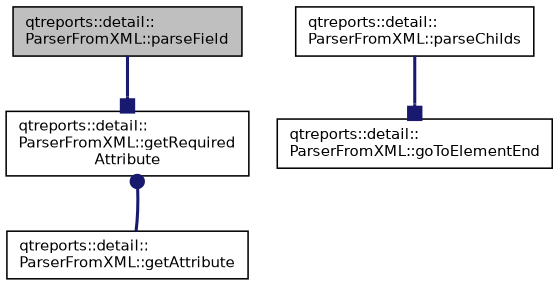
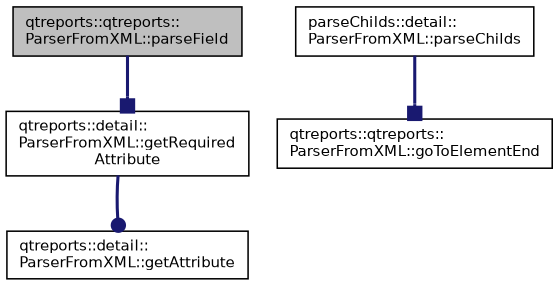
node "qtreports::detail:: ParserFromXML::parseField": label "qtreports::detail:: ParserFromXML::parseField" -> "qtreports::qtreports:: ParserFromXML::parseField"
node "qtreports::detail:: ParserFromXML::parseChilds": label "qtreports::detail:: ParserFromXML::parseChilds" -> "parseChilds::detail:: ParserFromXML::parseChilds"
node "qtreports::detail:: ParserFromXML::goToElementEnd": label "qtreports::detail:: ParserFromXML::goToElementEnd" -> "qtreports::qtreports:: ParserFromXML::goToElementEnd"
edge "qtreports::detail:: ParserFromXML::getAttribute" -> "qtreports::detail:: ParserFromXML::getRequired Attribute": reversed
